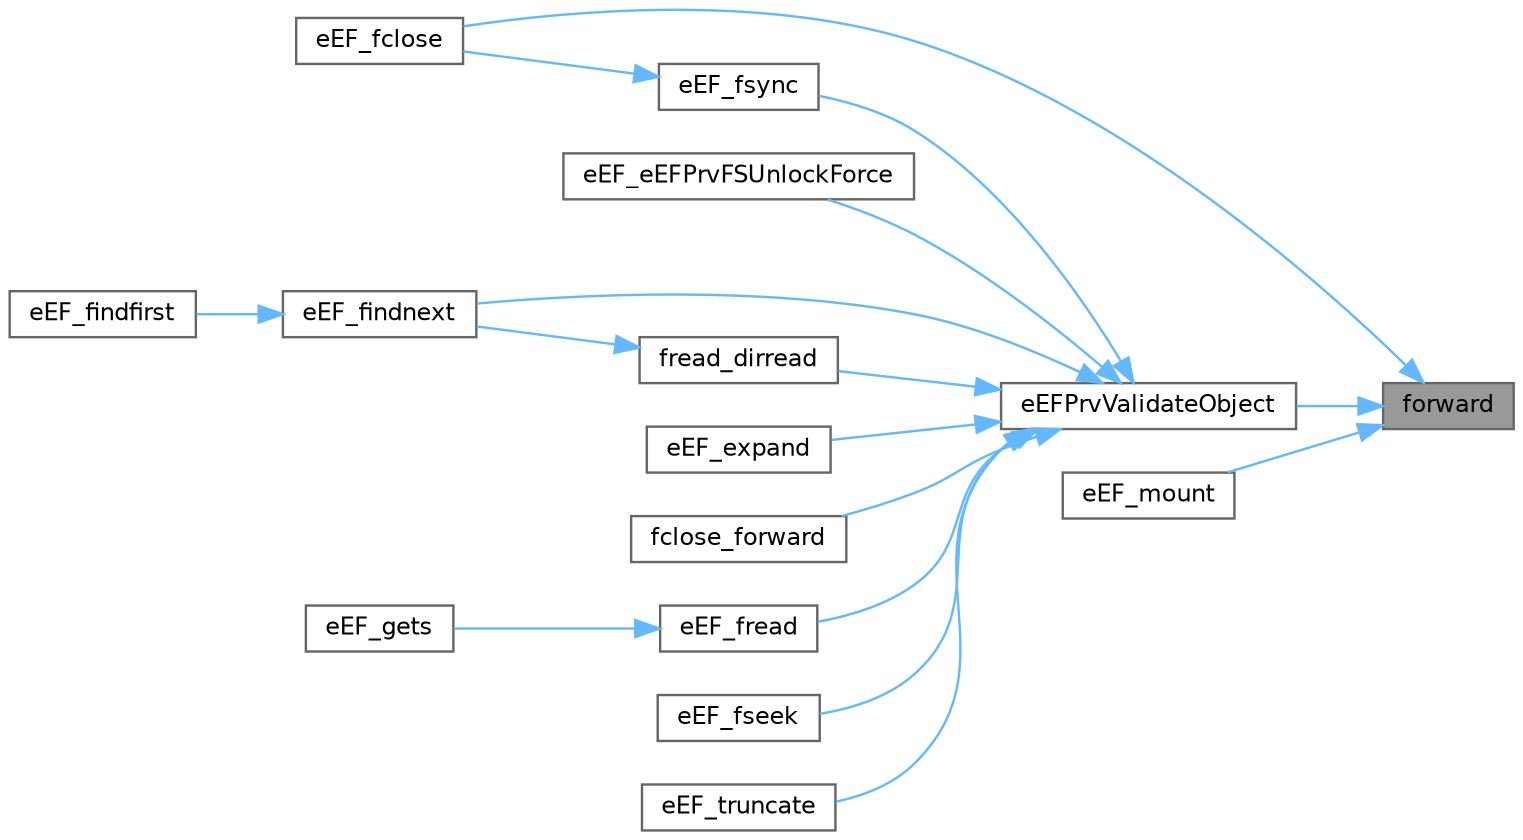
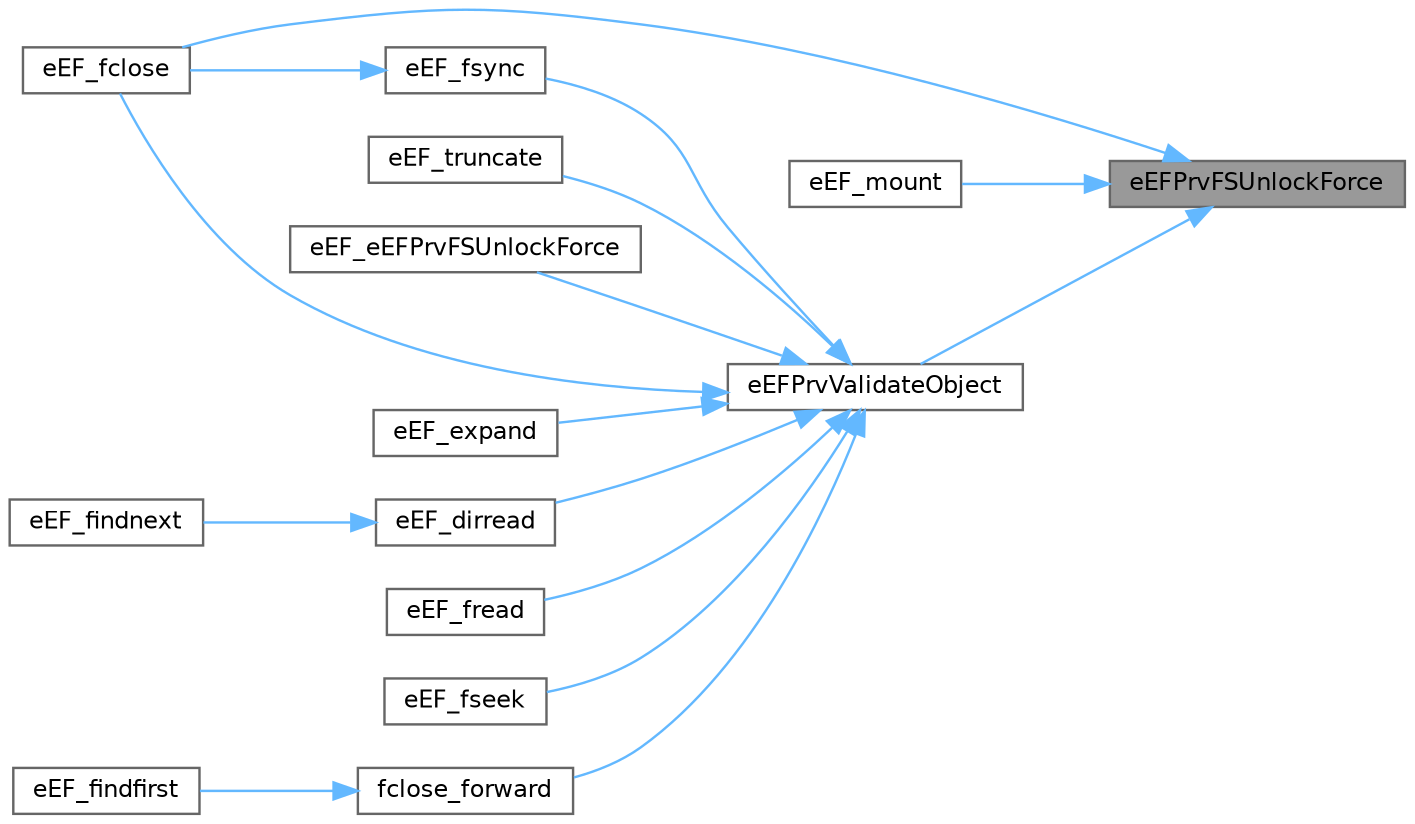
edge "eEF_findnext" -> "eEFPrvValidateObject": now "eEF_fclose" -> "eEFPrvValidateObject"
edge "eEF_findfirst" -> "eEF_findnext": now "eEF_findfirst" -> "fclose_forward"
node "fread_dirread": label "fread_dirread" -> "eEF_dirread"
node "forward": label "forward" -> "eEFPrvFSUnlockForce"
node "eEF_gets": removed
